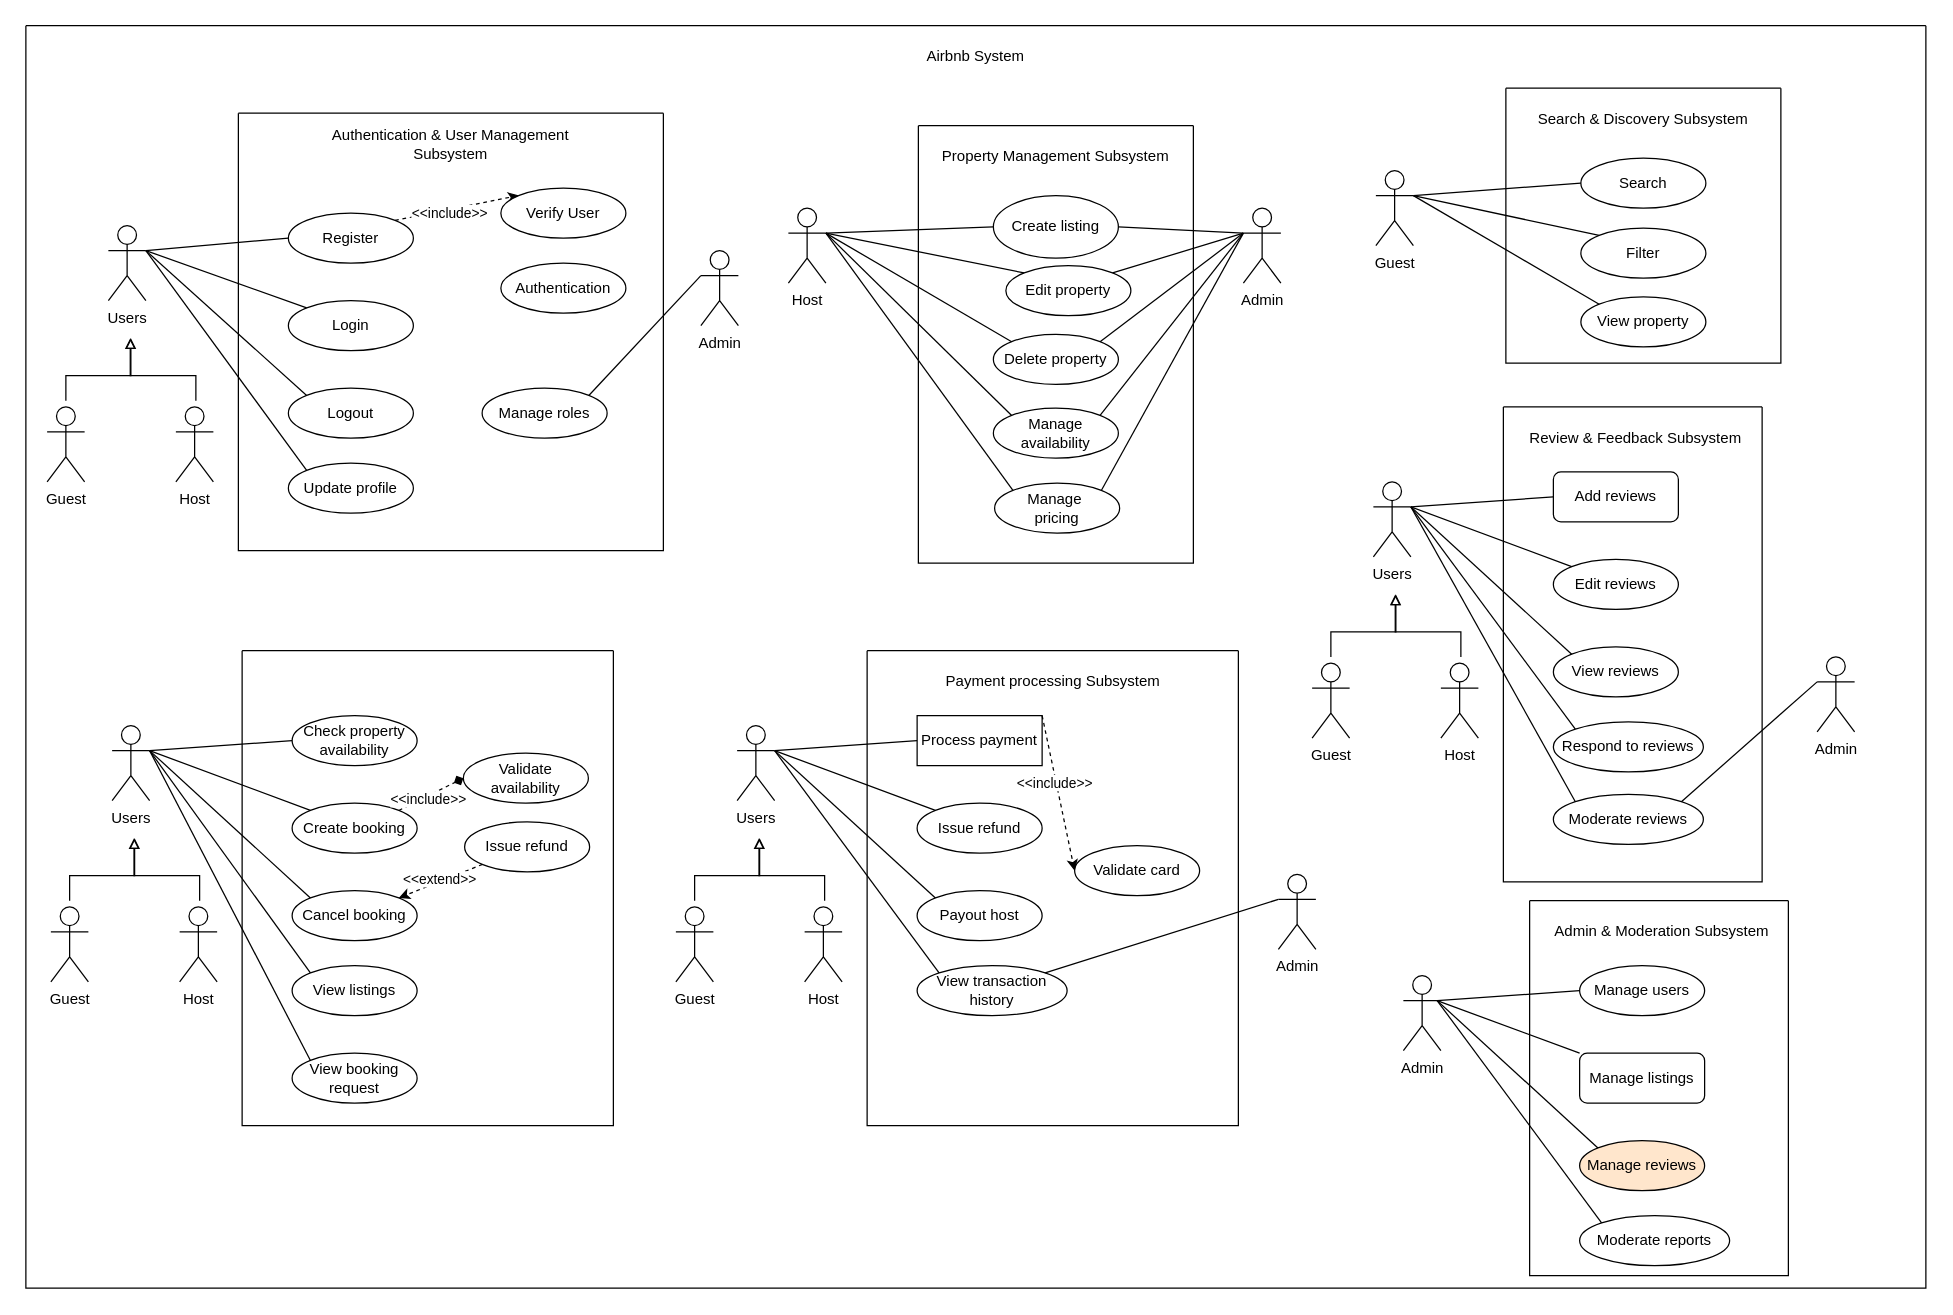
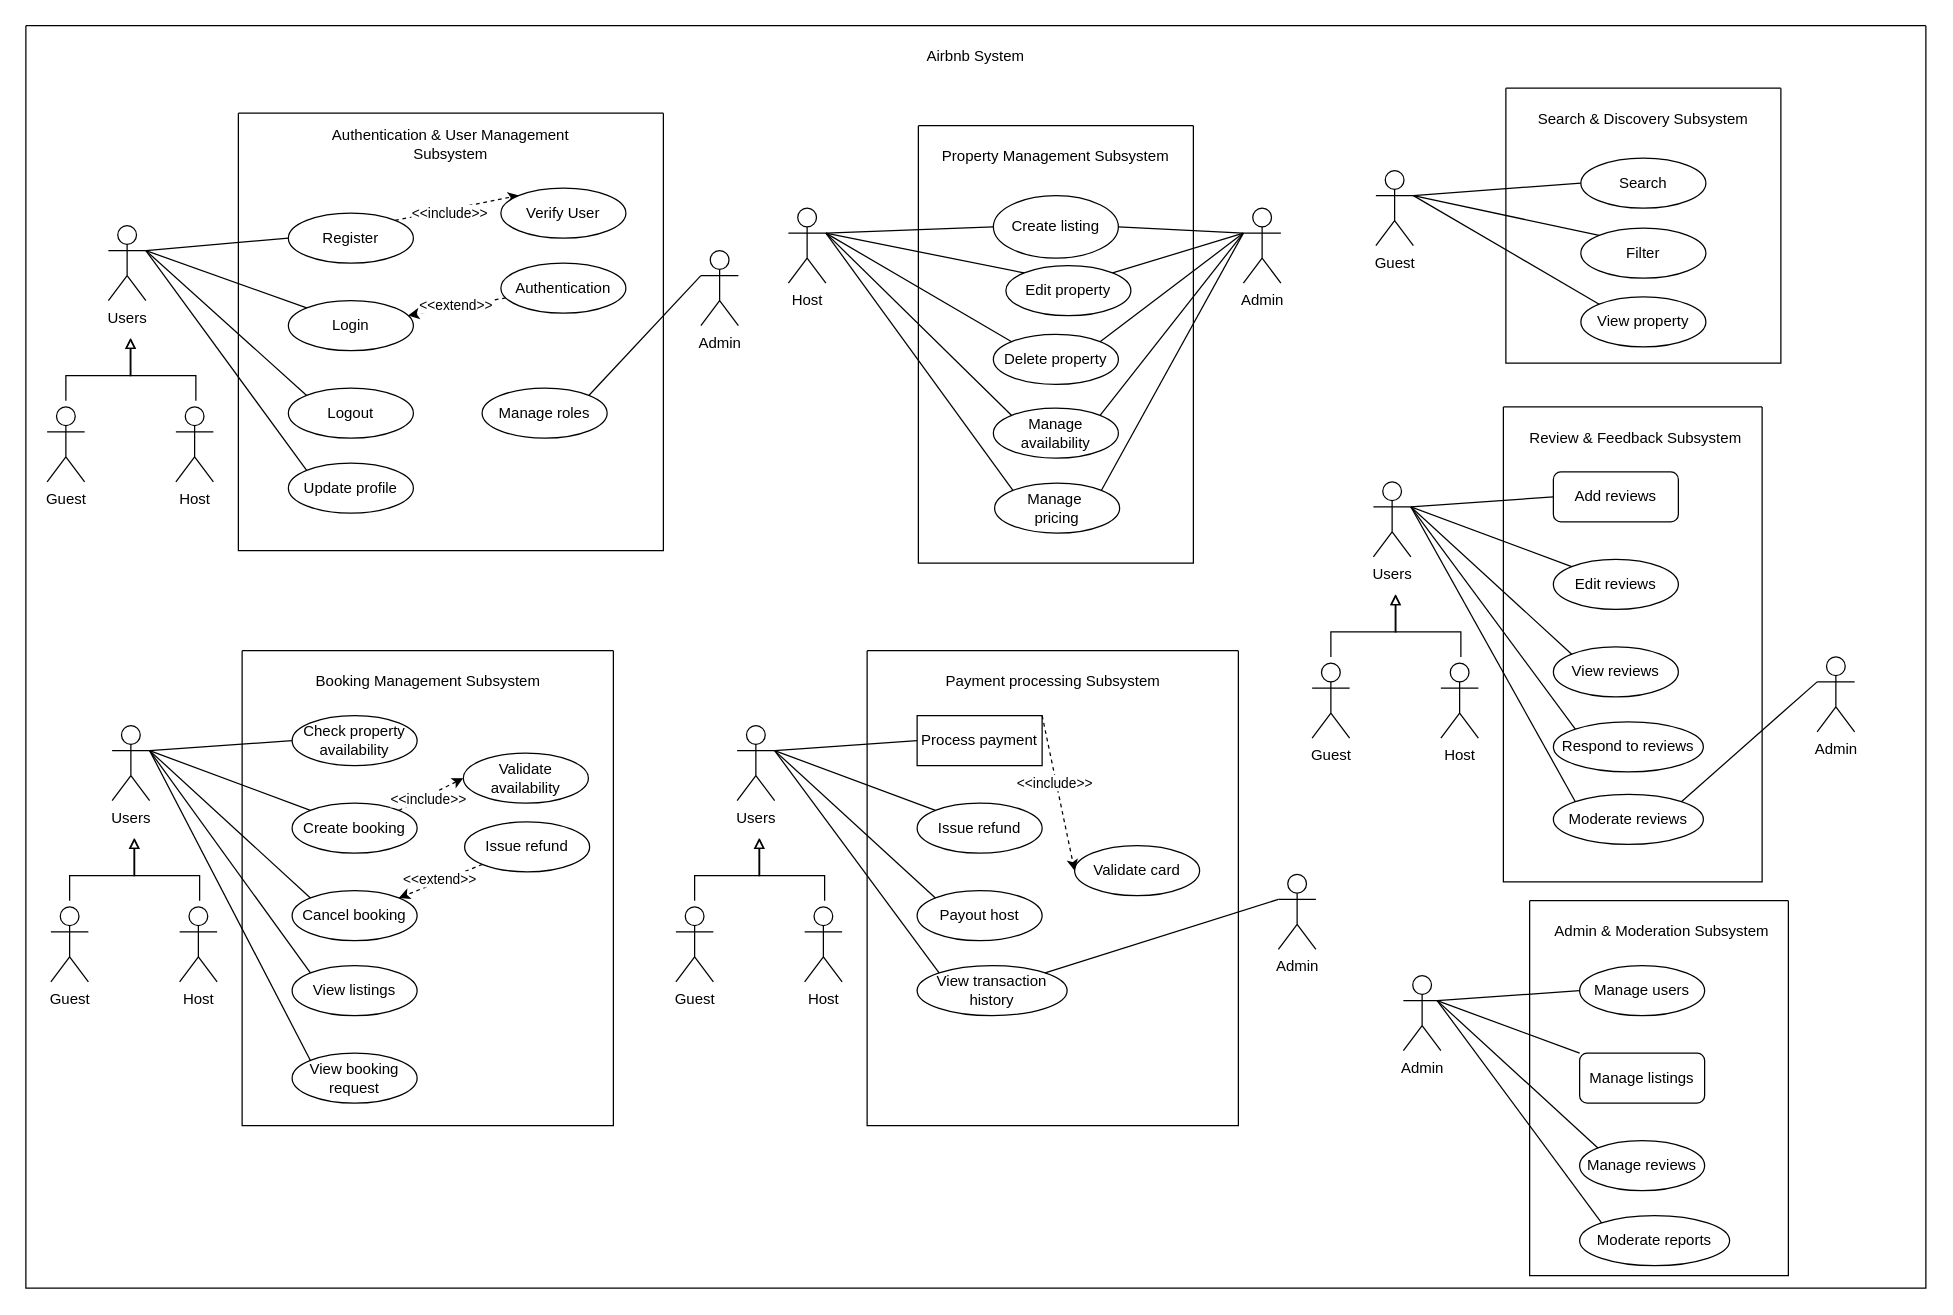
edge "Authentication" -> "Login": added, label "<<extend>>"
node "Booking Management Subsystem": added
edge "Create booking" -> "Validate availability": arrowhead diamond -> classic
node "Manage reviews": fillcolor #ffe6cc -> #ffffff
